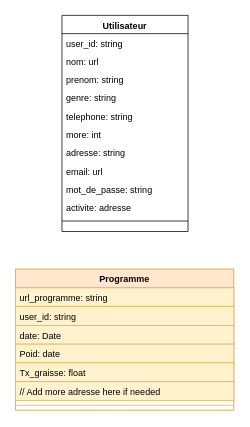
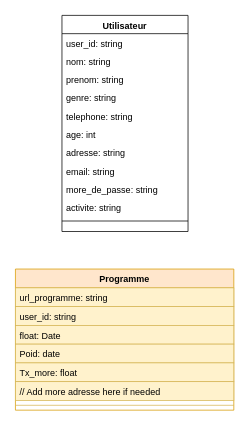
node "nom: url": label "nom: url" -> "nom: string"
node "more: int": label "more: int" -> "age: int"
node "email: url": label "email: url" -> "email: string"
node "mot_de_passe: string": label "mot_de_passe: string" -> "more_de_passe: string"
node "activite: adresse": label "activite: adresse" -> "activite: string"
node "date: Date": label "date: Date" -> "float: Date"
node "Tx_graisse: float": label "Tx_graisse: float" -> "Tx_more: float"
